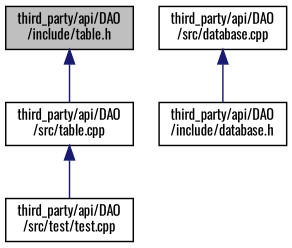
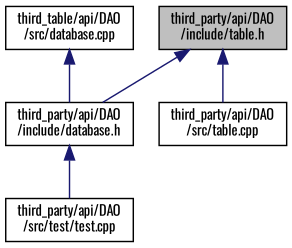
node "third_party/api/DAO /src/database.cpp": label "third_party/api/DAO /src/database.cpp" -> "third_table/api/DAO /src/database.cpp"
edge "third_party/api/DAO /include/database.h" -> "third_party/api/DAO /include/table.h": added
edge "third_party/api/DAO /src/test/test.cpp" -> "third_party/api/DAO /src/table.cpp": now "third_party/api/DAO /src/test/test.cpp" -> "third_party/api/DAO /include/database.h"
